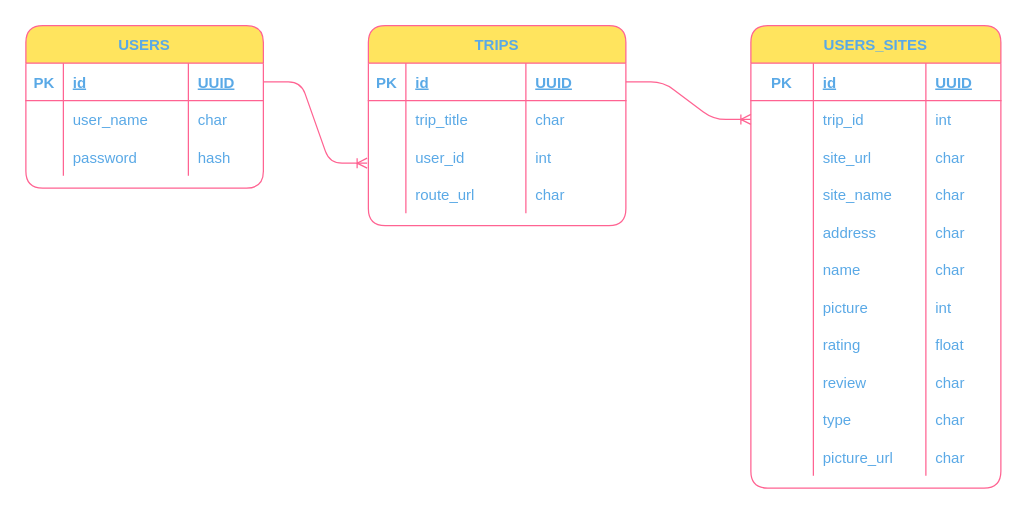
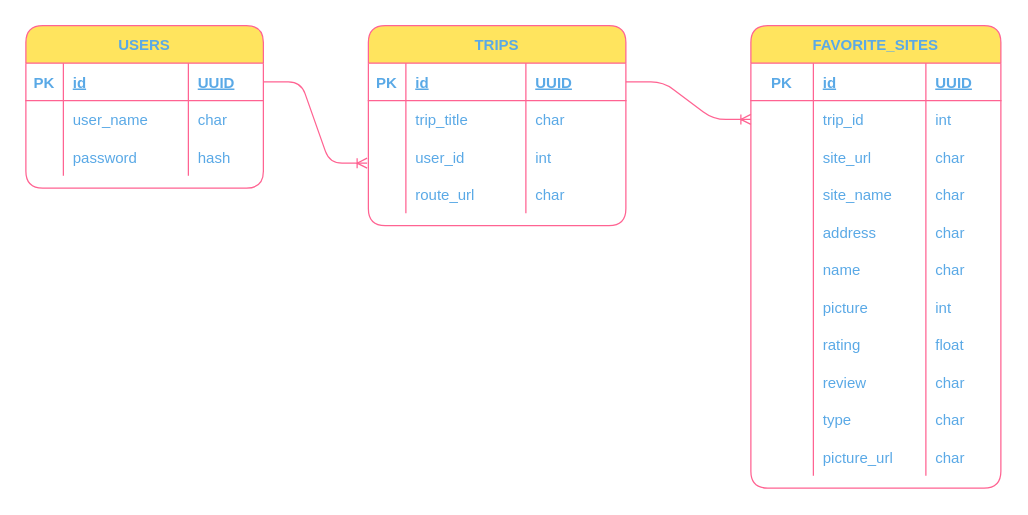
node "USERS_SITES": label "USERS_SITES" -> "FAVORITE_SITES"
